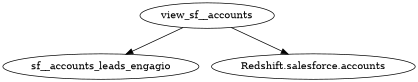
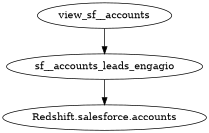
edge "view_sf__accounts" -> "Redshift.salesforce.accounts": now "sf__accounts_leads_engagio" -> "Redshift.salesforce.accounts"
